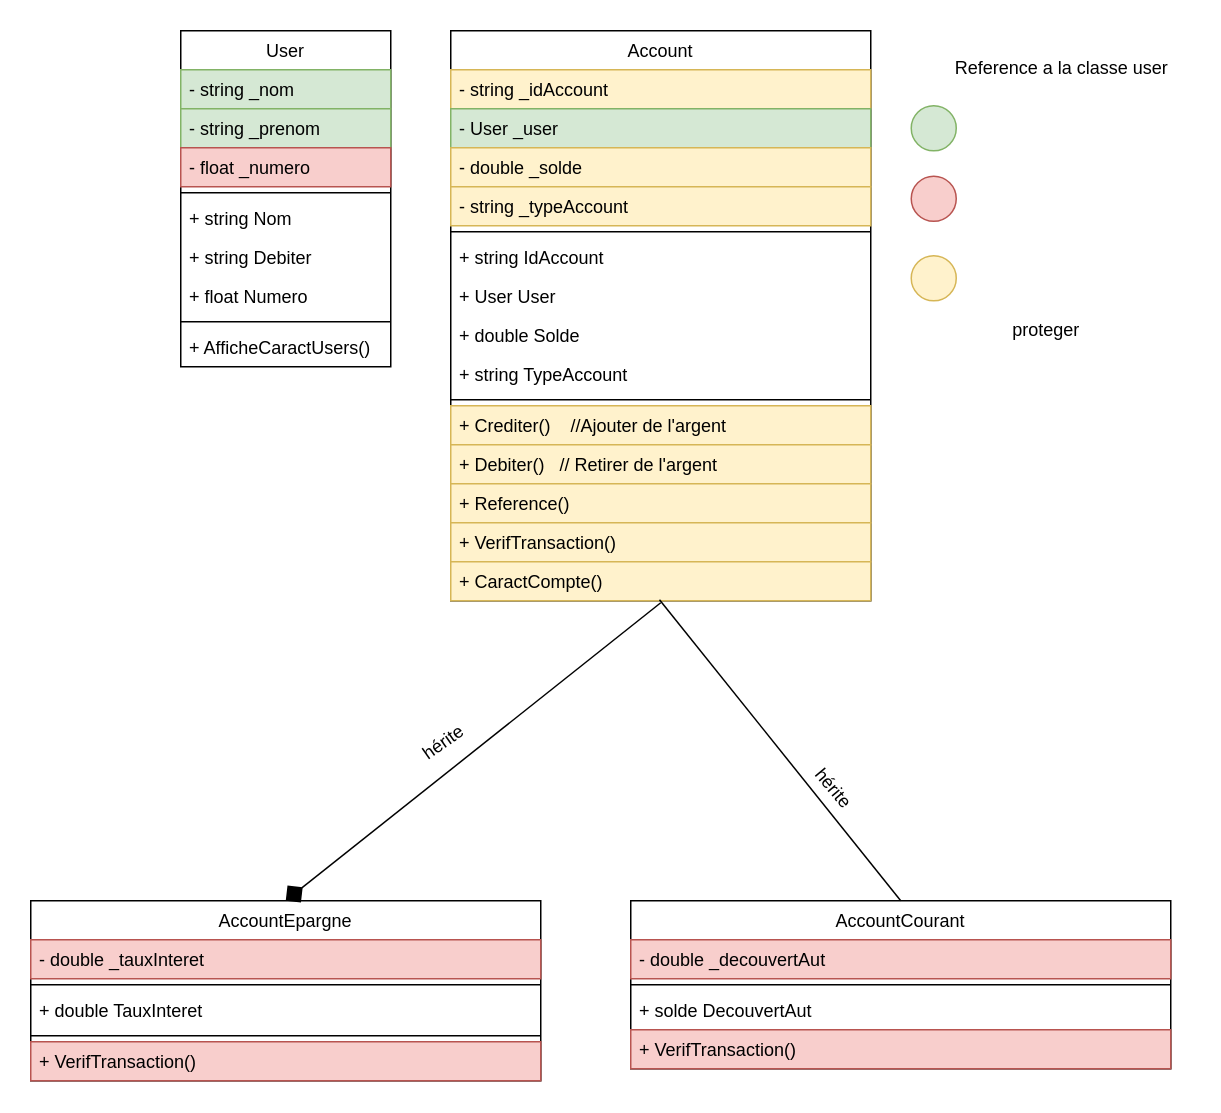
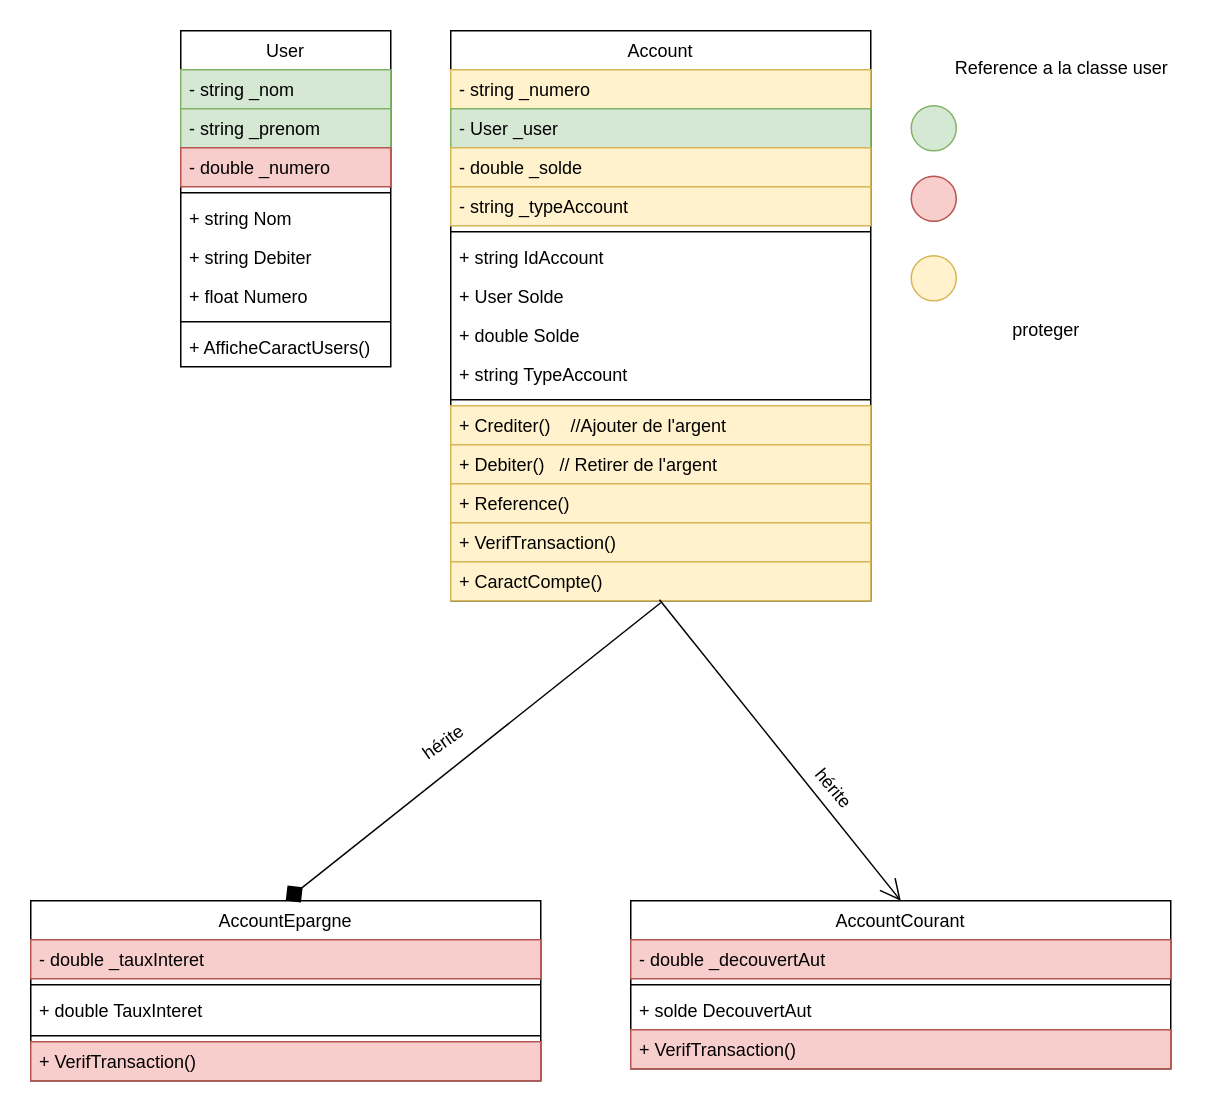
node "- string _idAccount": label "- string _idAccount" -> "- string _numero"
node "- float _numero": label "- float _numero" -> "- double _numero"
node "+ User User": label "+ User User" -> "+ User Solde"
edge "+ CaractCompte()" -- "AccountCourant": arrowhead none -> open
